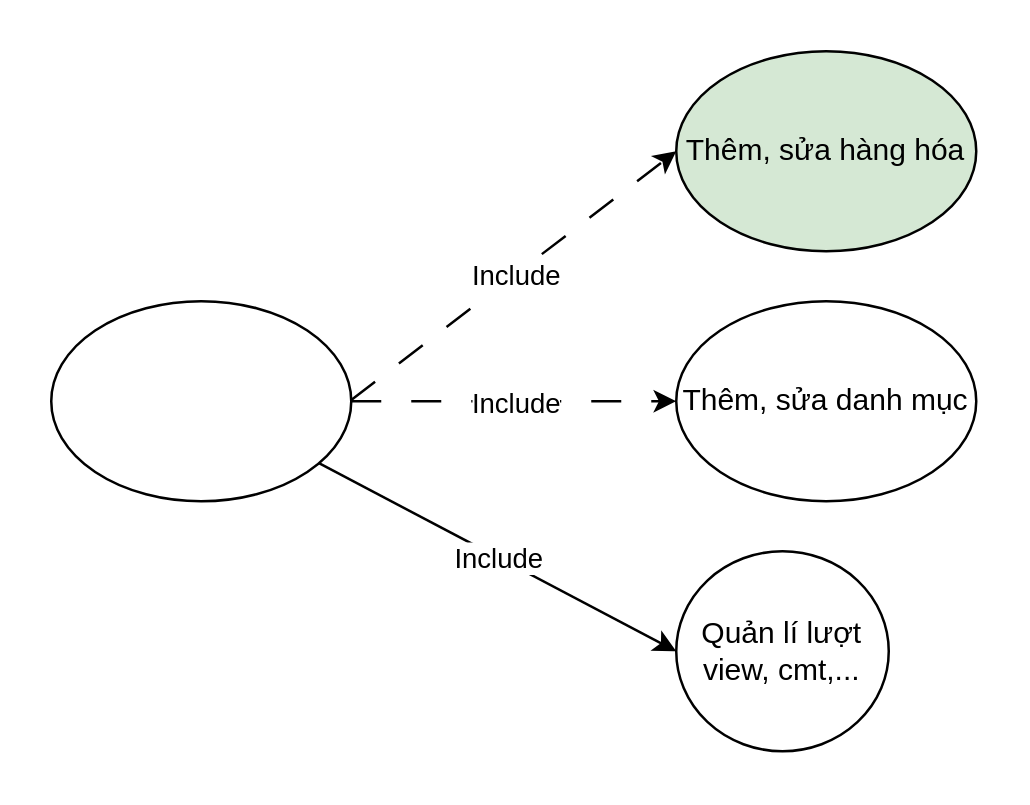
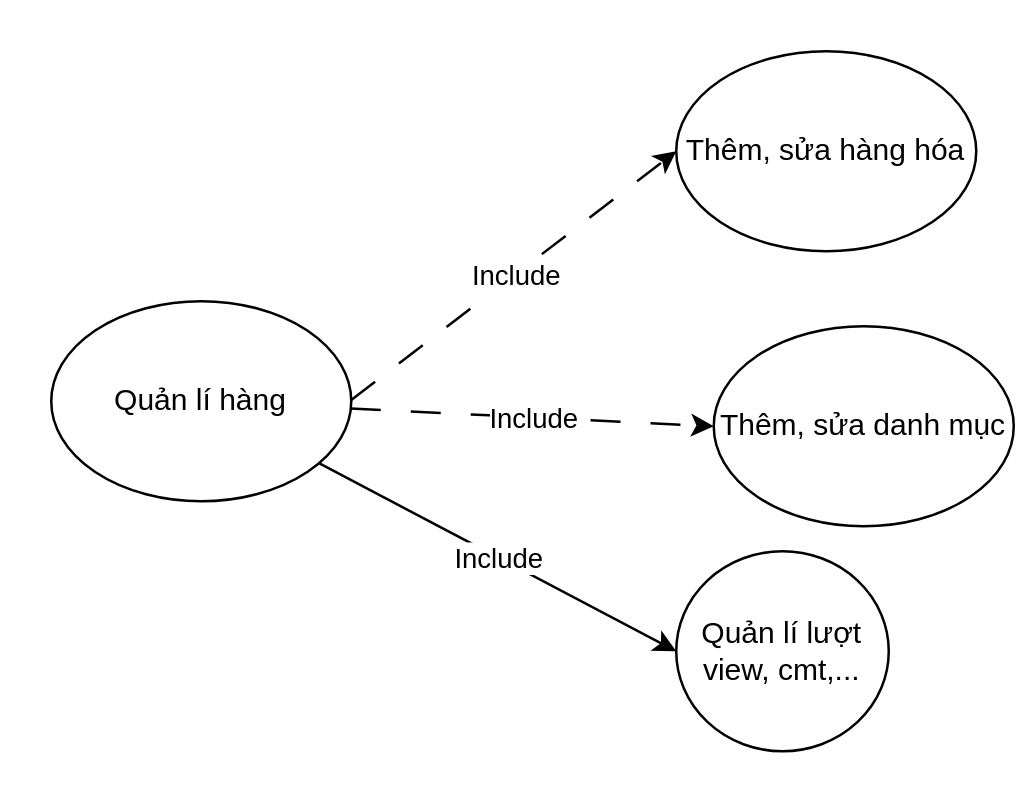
node "Thêm, sửa hàng hóa": fillcolor #d5e8d4 -> #ffffff
node "Quản lí hàng": added
node "Thêm, sửa danh mục": moved (826, 401) -> (864, 426)
